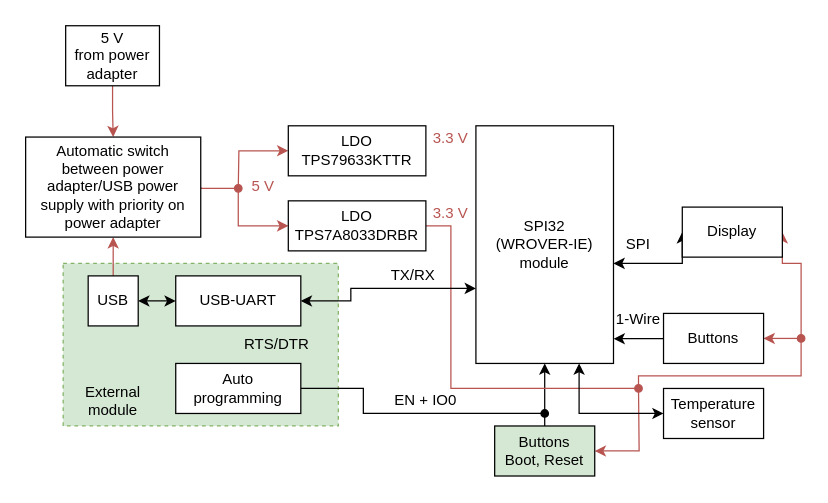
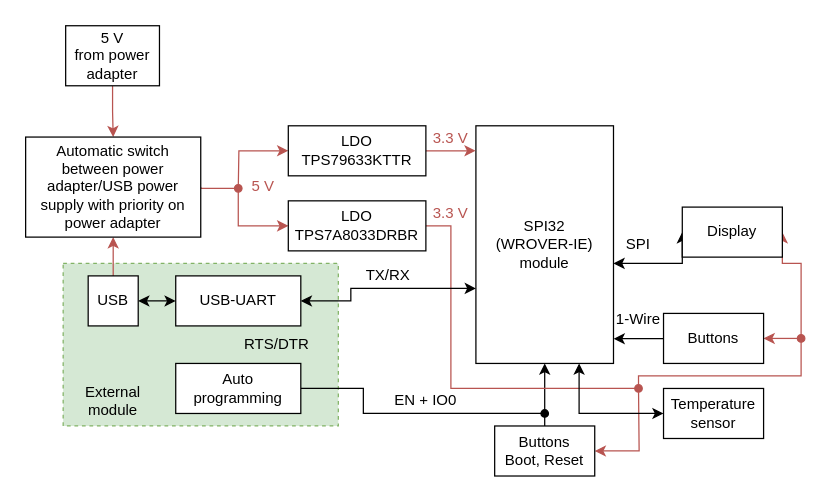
edge "LDO TPS79633KTTR" -> "SPI32 (WROVER-IE) module": added
node "TX/RX": moved (413, 276) -> (388, 276)
node "Buttons Boot, Reset": fillcolor #d5e8d4 -> #ffffff
